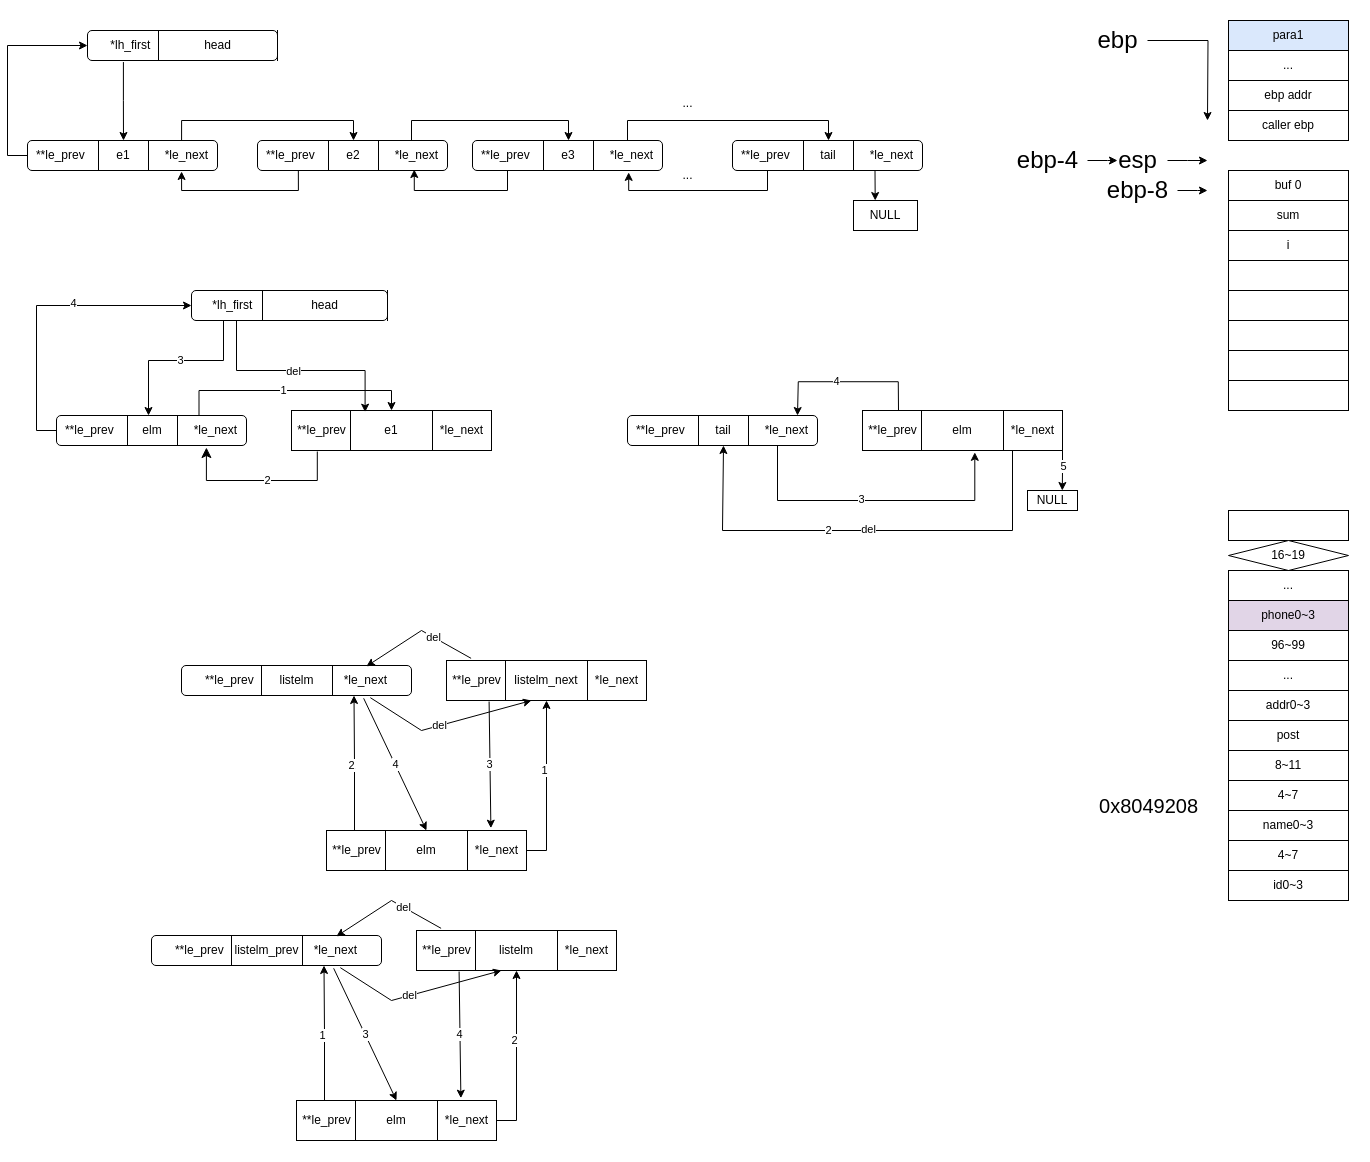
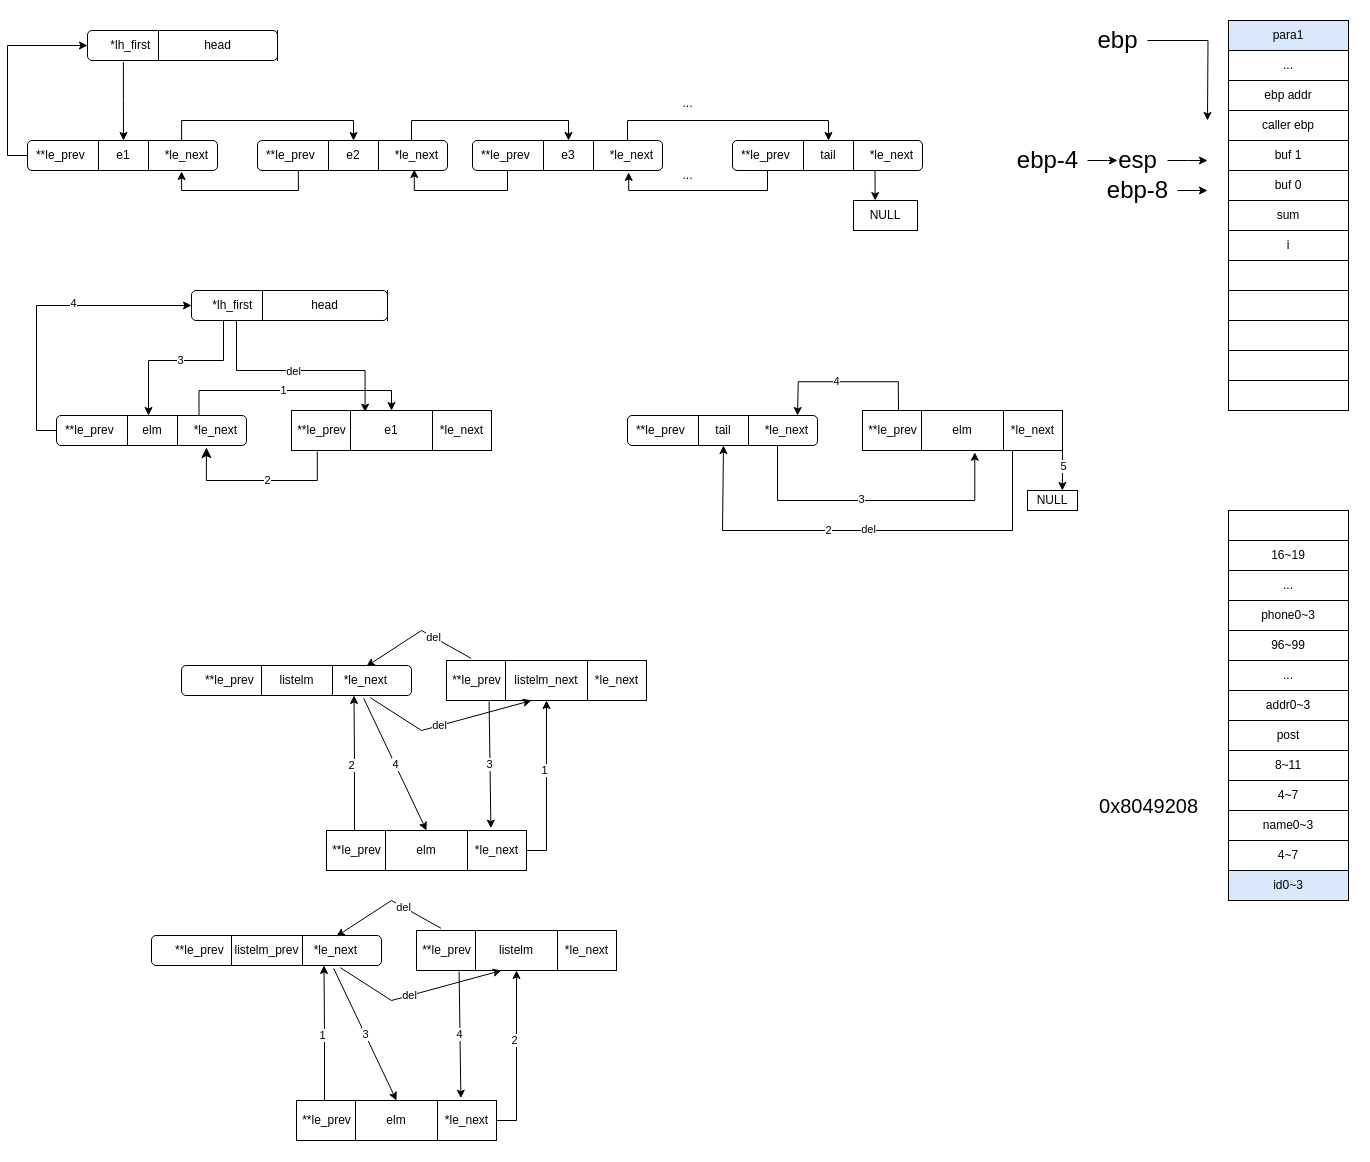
node "buf 1": added
node "16~19": shape diamond -> rectangle
node "phone0~3": fillcolor #e1d5e7 -> #ffffff
node "id0~3": fillcolor #ffffff -> #dae8fc
